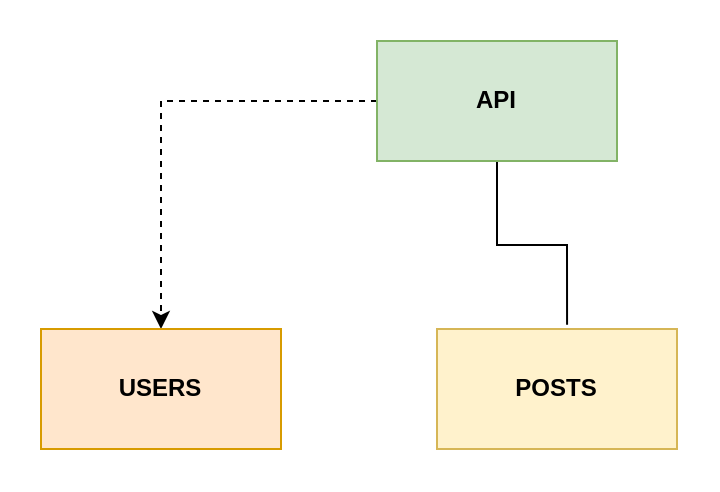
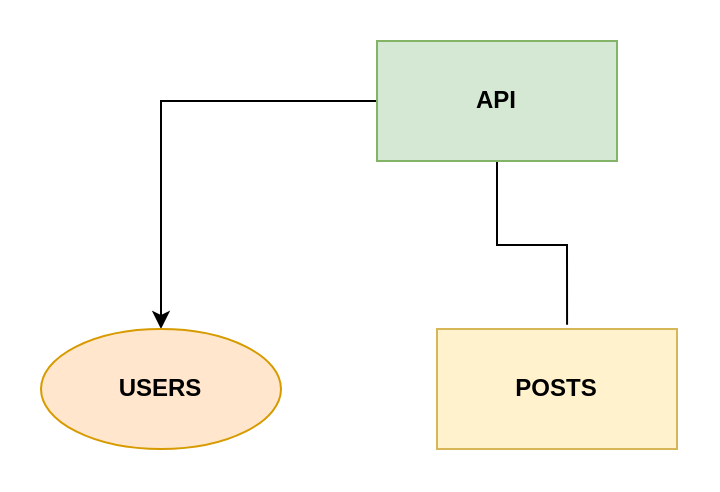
edge "API" -> "USERS": style dashed -> solid
node "USERS": shape rectangle -> ellipse
